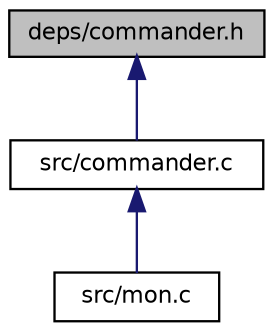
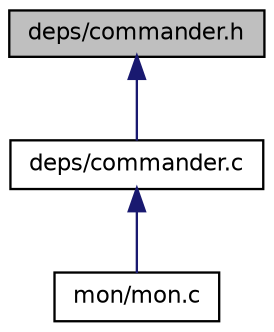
node "src/commander.c": label "src/commander.c" -> "deps/commander.c"
node "src/mon.c": label "src/mon.c" -> "mon/mon.c"
